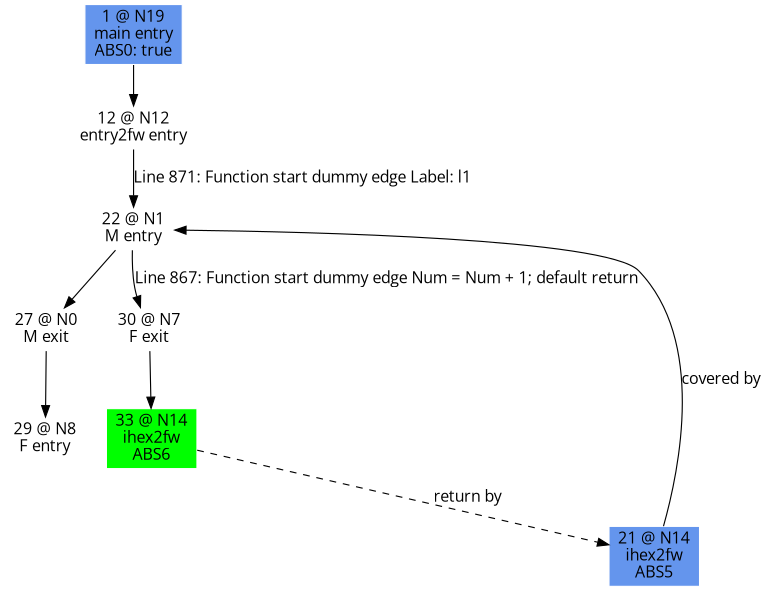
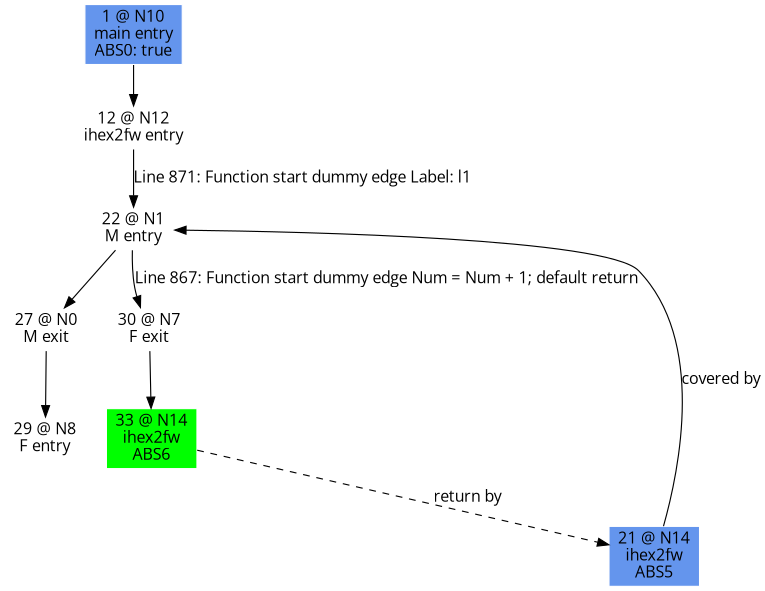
node "1 @ N19 main entry ABS0: true": label "1 @ N19 main entry ABS0: true" -> "1 @ N10 main entry ABS0: true"
node "12 @ N12 entry2fw entry": label "12 @ N12 entry2fw entry" -> "12 @ N12 ihex2fw entry"
